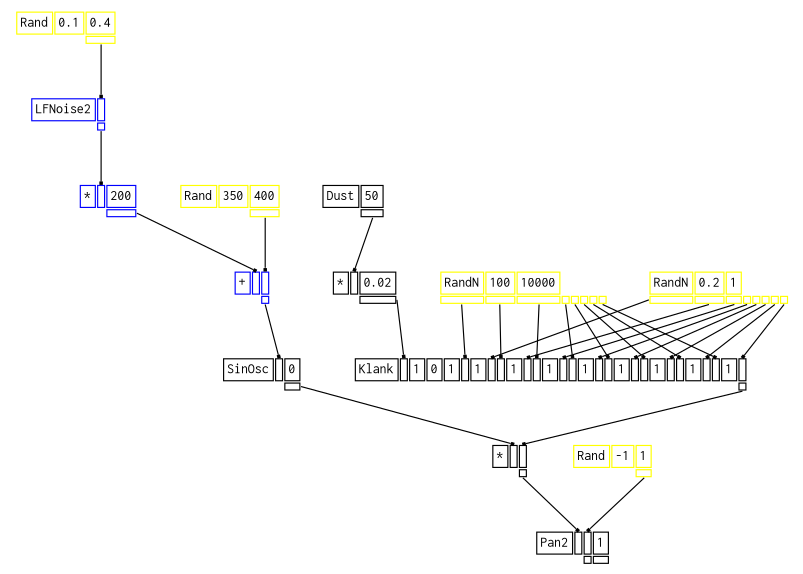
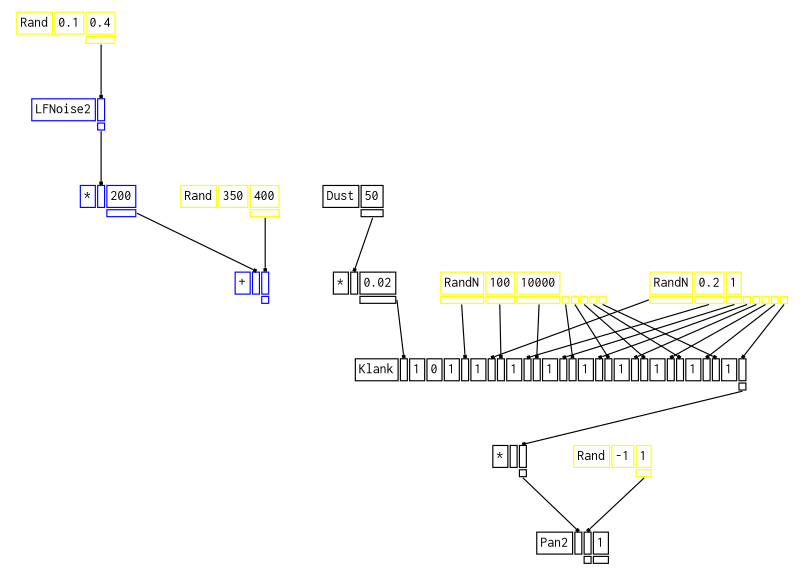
node "SinOsc": removed
